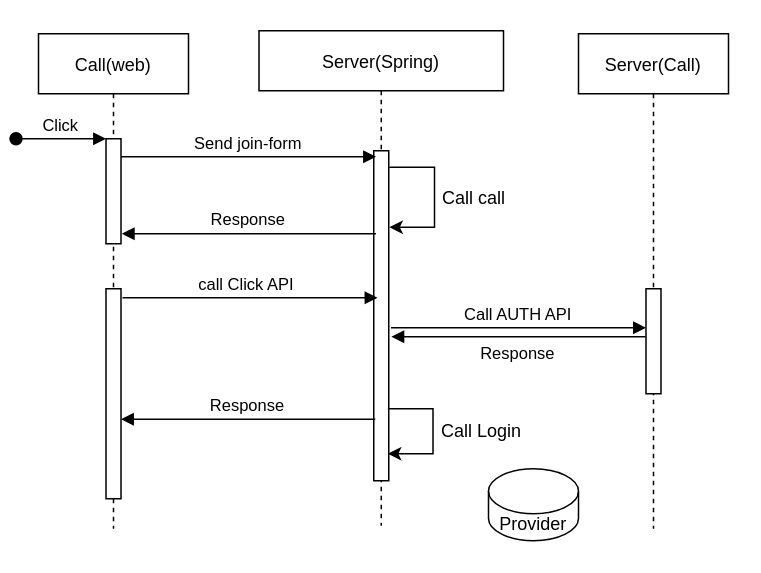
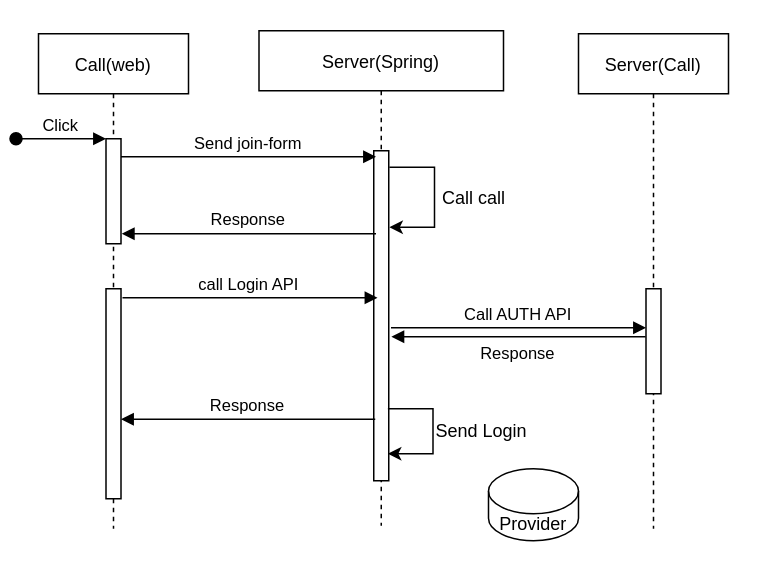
node "call Click API": label "call Click API" -> "call Login API"
node "Call Login": label "Call Login" -> "Send Login"
